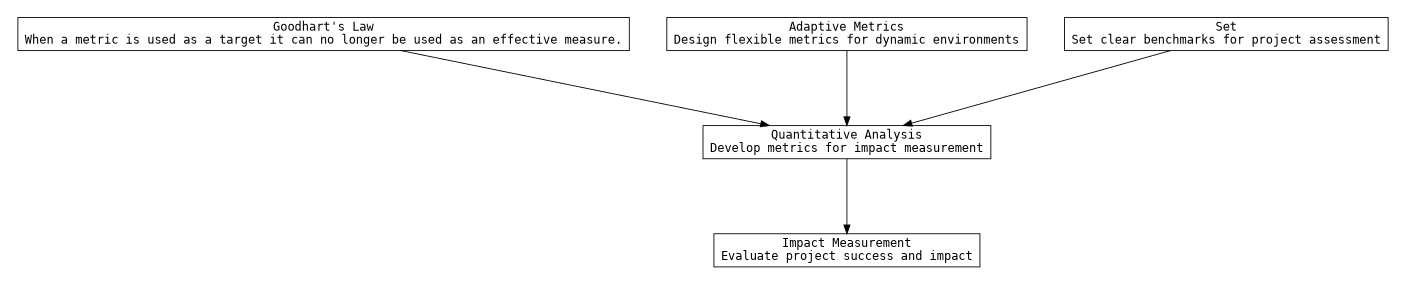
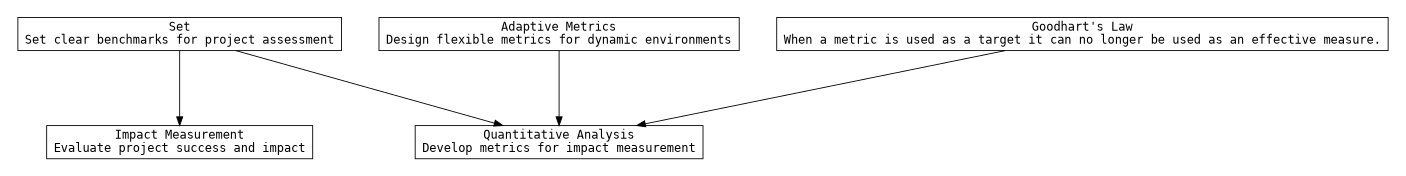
edge "Quantitative Analysis Develop metrics for impact measurement" -> "Impact Measurement Evaluate project success and impact": now "Set Set clear benchmarks for project assessment" -> "Impact Measurement Evaluate project success and impact"
